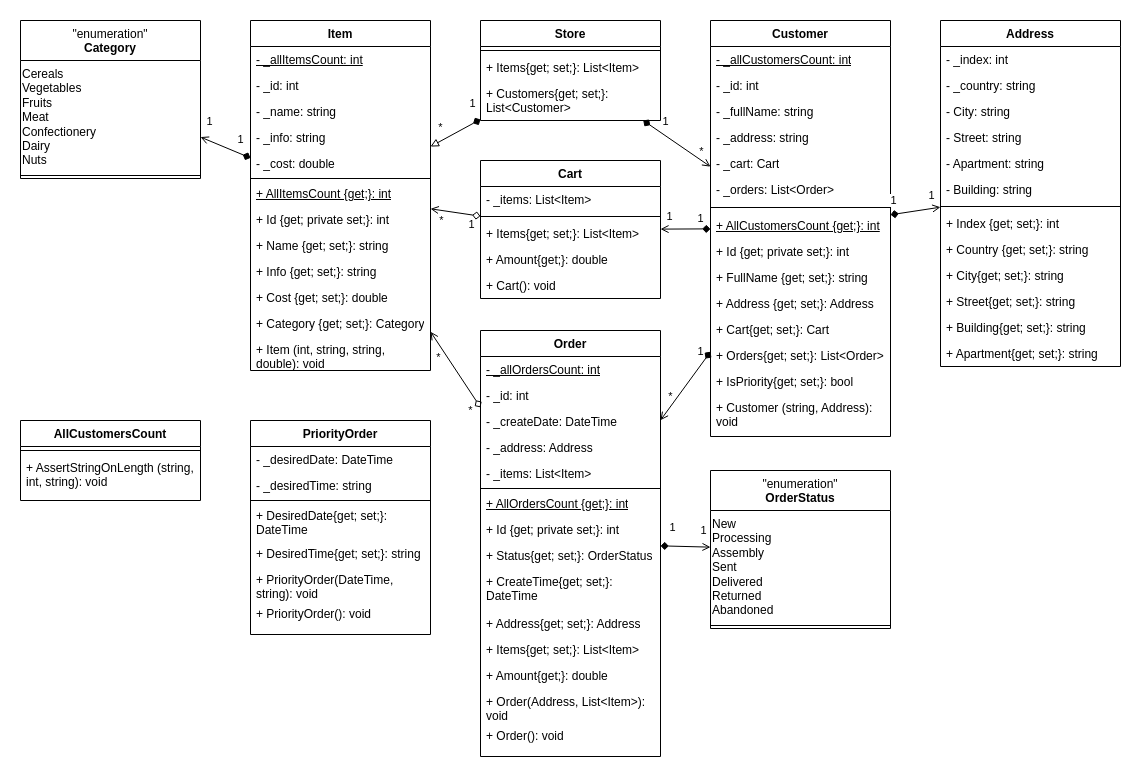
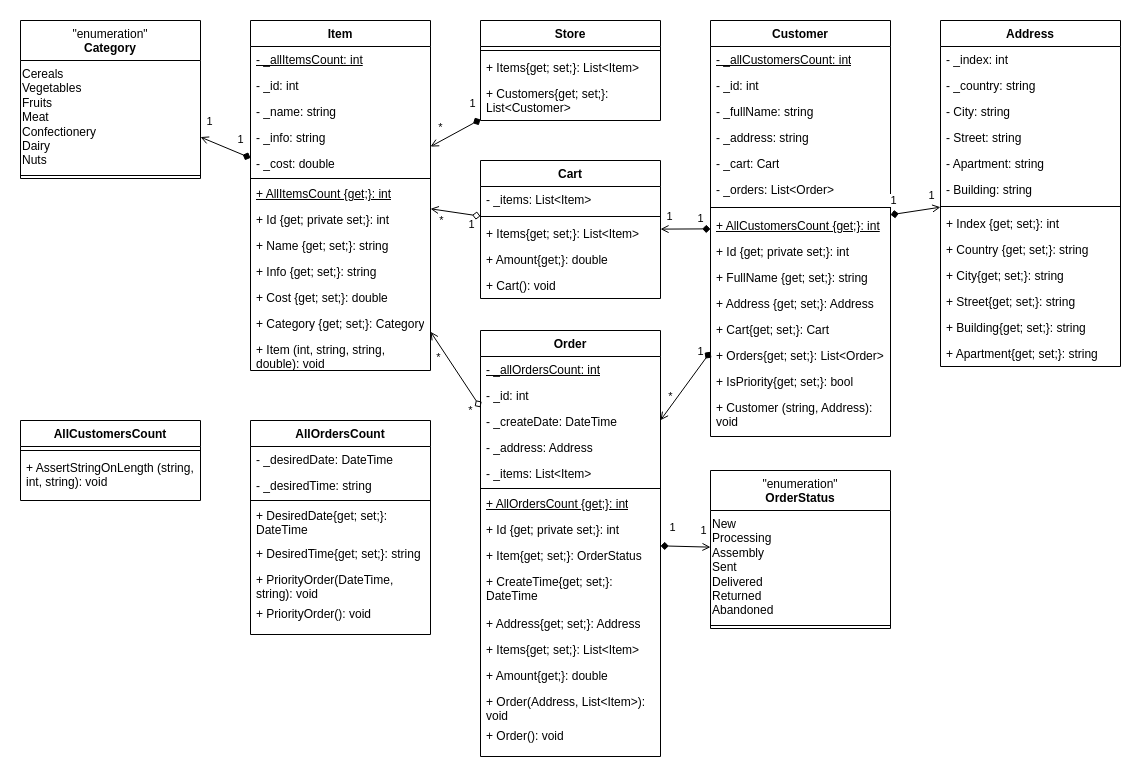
edge "Store" -- "Item": arrowhead block -> open
edge "Store" -- "Customer": removed, labels "1", "*"
node "PriorityOrder": label "PriorityOrder" -> "AllOrdersCount"
node "+ Status{get; set;}: OrderStatus": label "+ Status{get; set;}: OrderStatus" -> "+ Item{get; set;}: OrderStatus"
